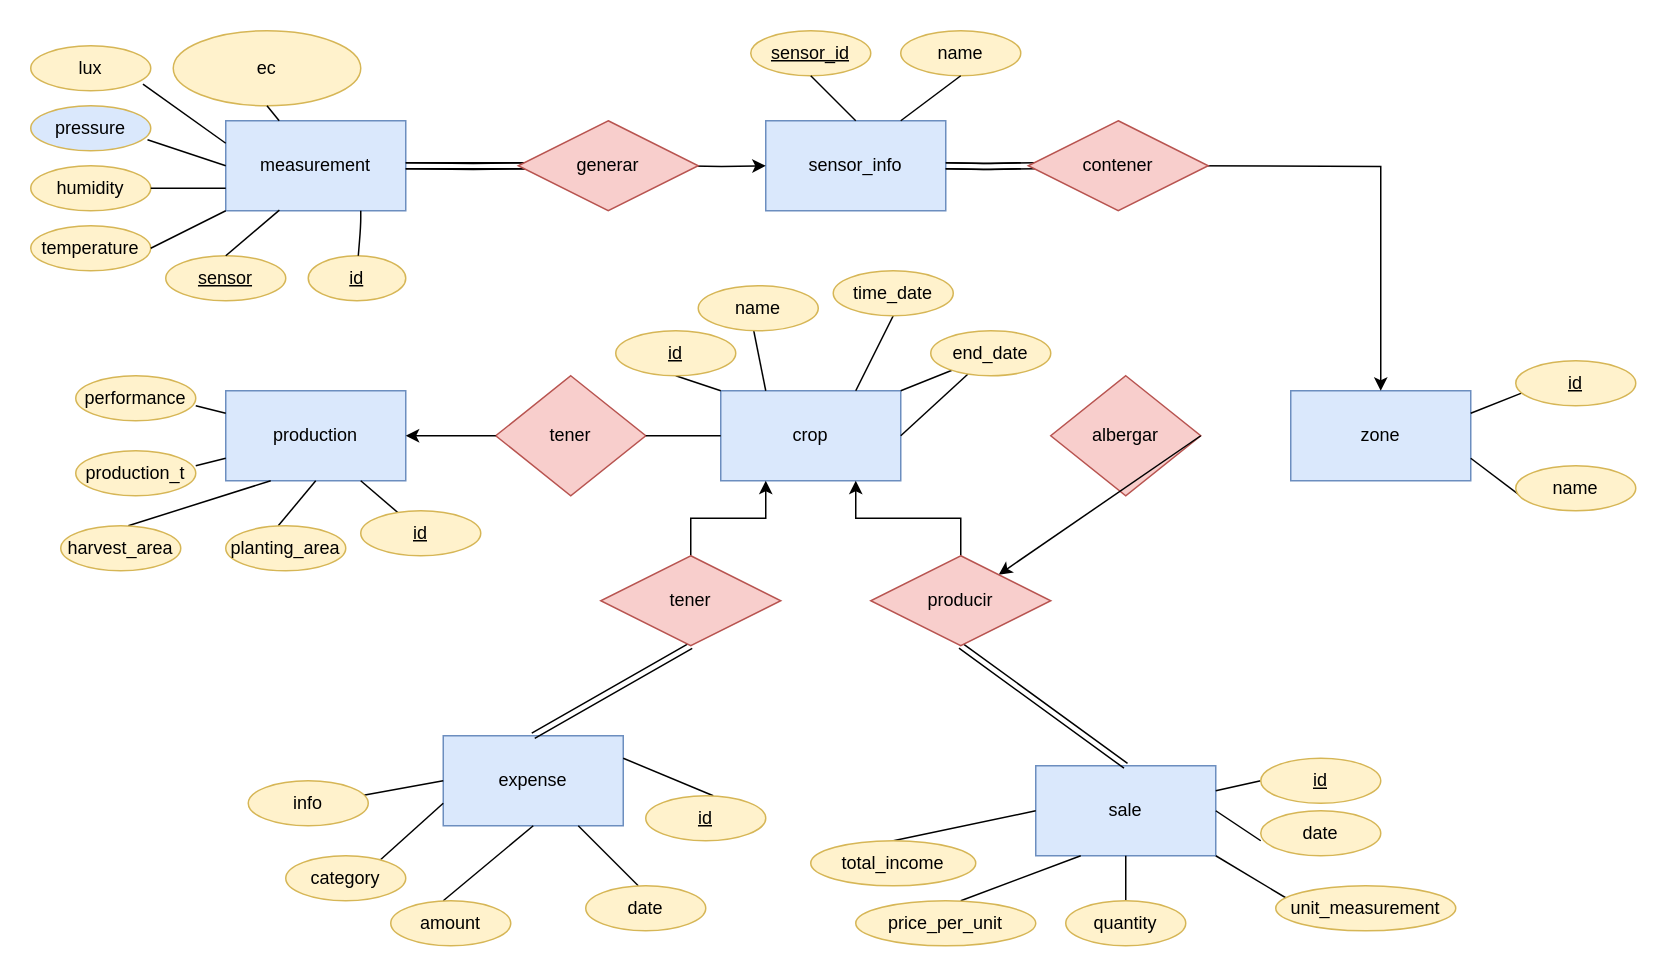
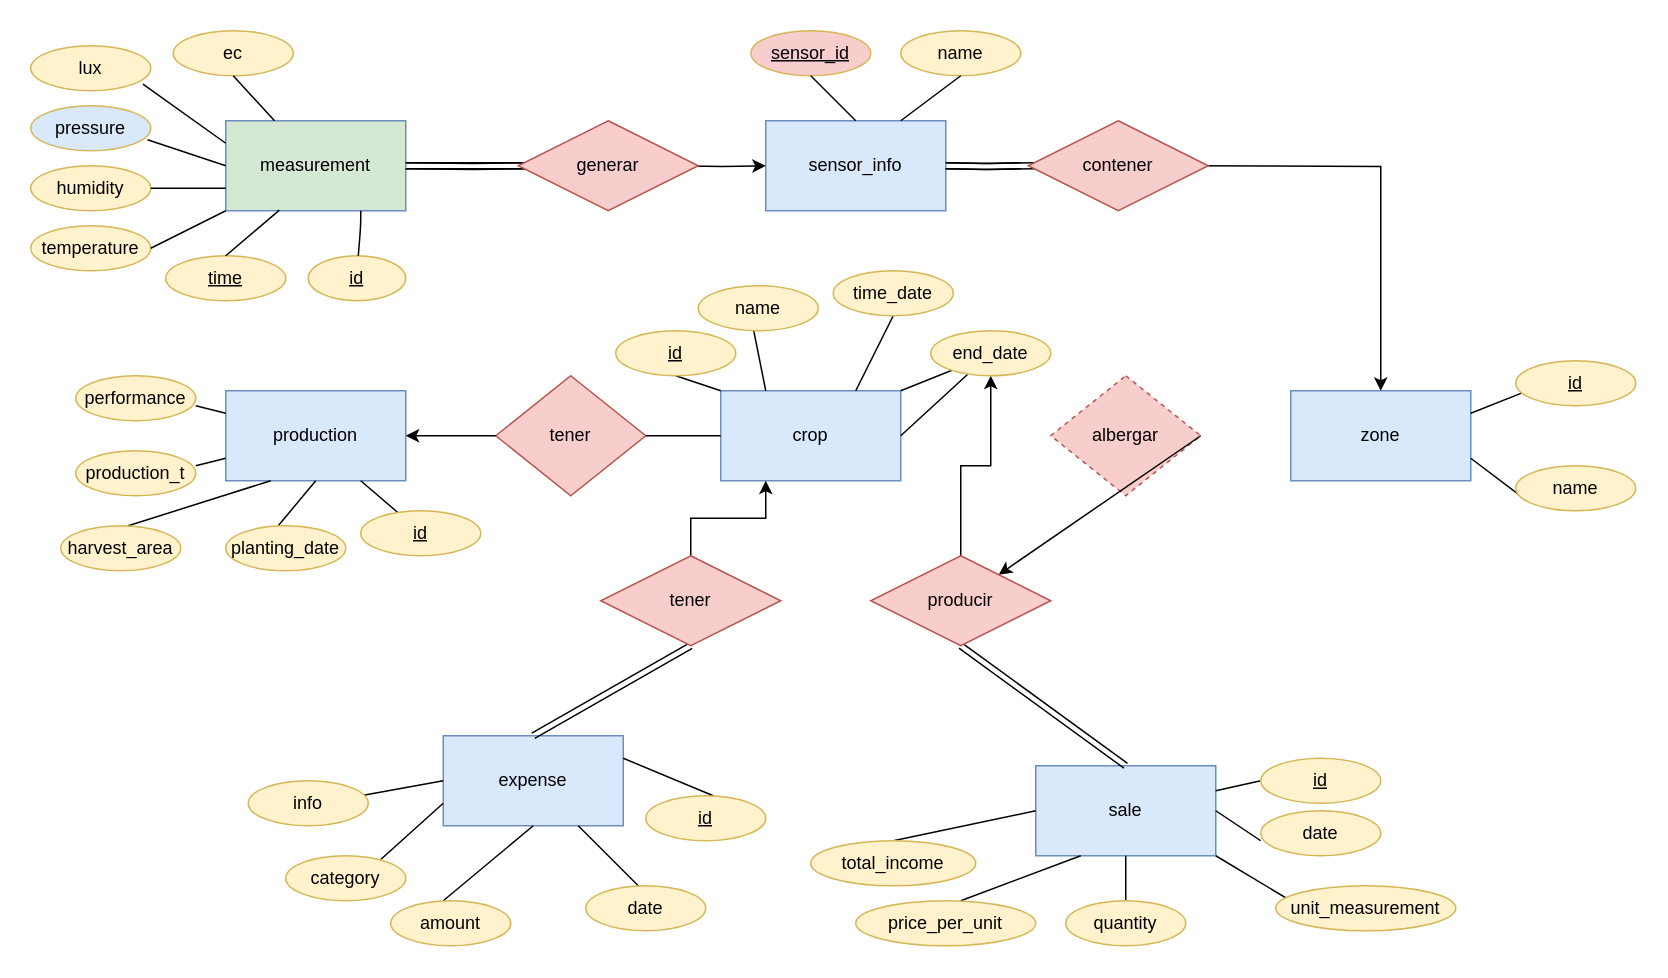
node "sensor_id": fillcolor #fff2cc -> #f8cecc
node "ec": size 188x75 -> 120x45
node "measurement": fillcolor #dae8fc -> #d5e8d4
node "sensor": label "sensor" -> "time"
node "albergar": style solid -> dashed
edge "producir" -> "crop": now "producir" -> "end_date"
node "planting_area": label "planting_area" -> "planting_date"
